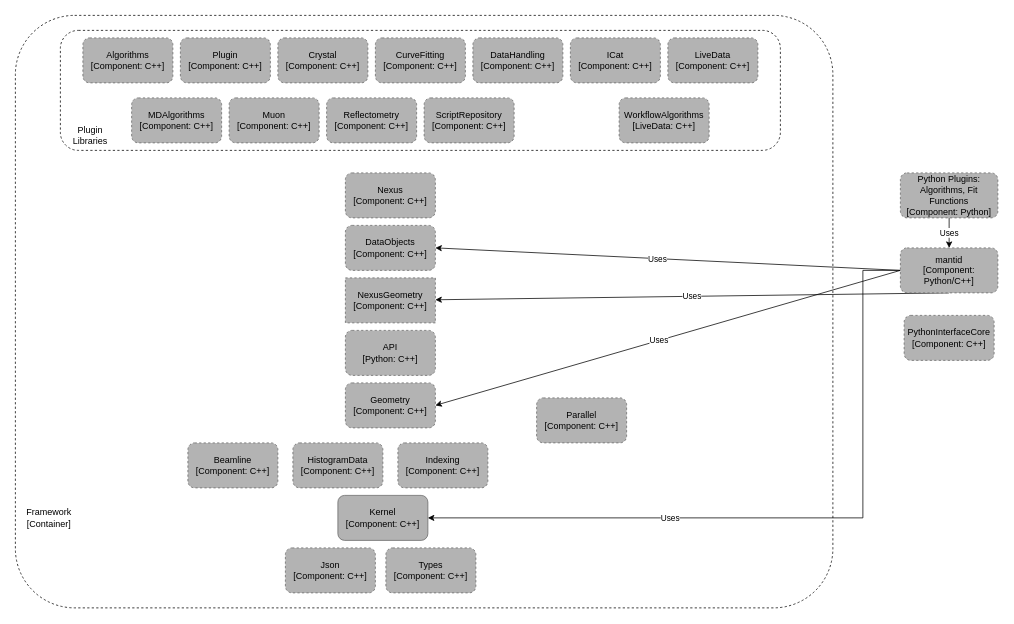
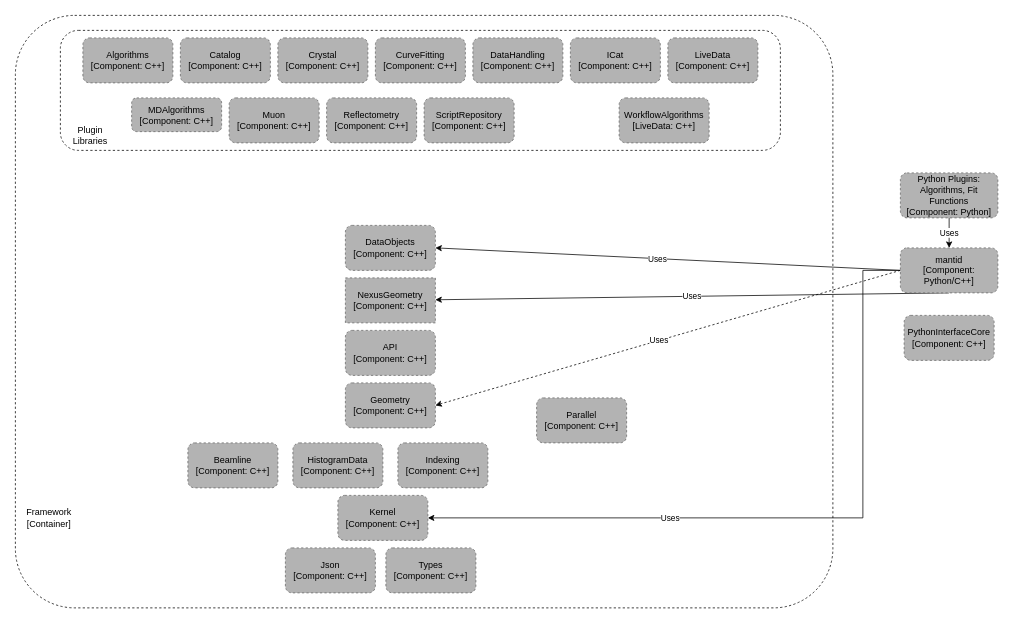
node "Plugin [Component: C++]": label "Plugin [Component: C++]" -> "Catalog [Component: C++]"
node "MDAlgorithms [Component: C++]": size 90x45 -> 90x34
node "Nexus [Component: C++]": removed
node "API [Python: C++]": label "API [Python: C++]" -> "API [Component: C++]"
edge "mantid [Component: Python/C++]" -> "Geometry [Component: C++]": style solid -> dashed
node "Kernel [Component: C++]": style solid -> dashed
